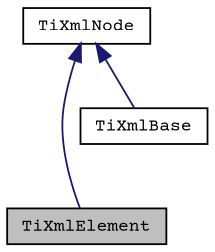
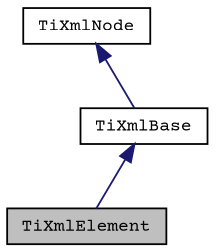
edge "TiXmlElement" -> "TiXmlNode": now "TiXmlElement" -> "TiXmlBase"
